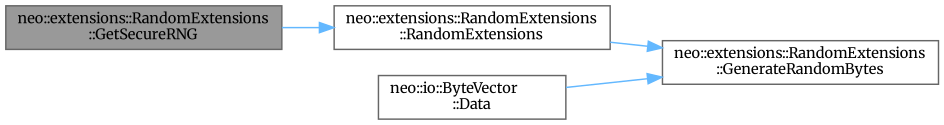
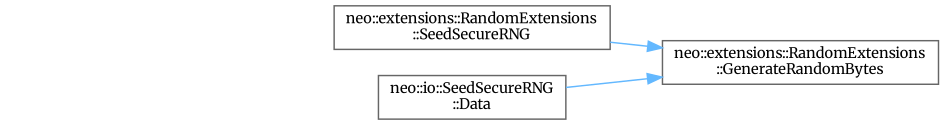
node "neo::extensions::RandomExtensions ::GetSecureRNG": removed
node "neo::extensions::RandomExtensions ::RandomExtensions": label "neo::extensions::RandomExtensions ::RandomExtensions" -> "neo::extensions::RandomExtensions ::SeedSecureRNG"
node "neo::io::ByteVector ::Data": label "neo::io::ByteVector ::Data" -> "neo::io::SeedSecureRNG ::Data"
